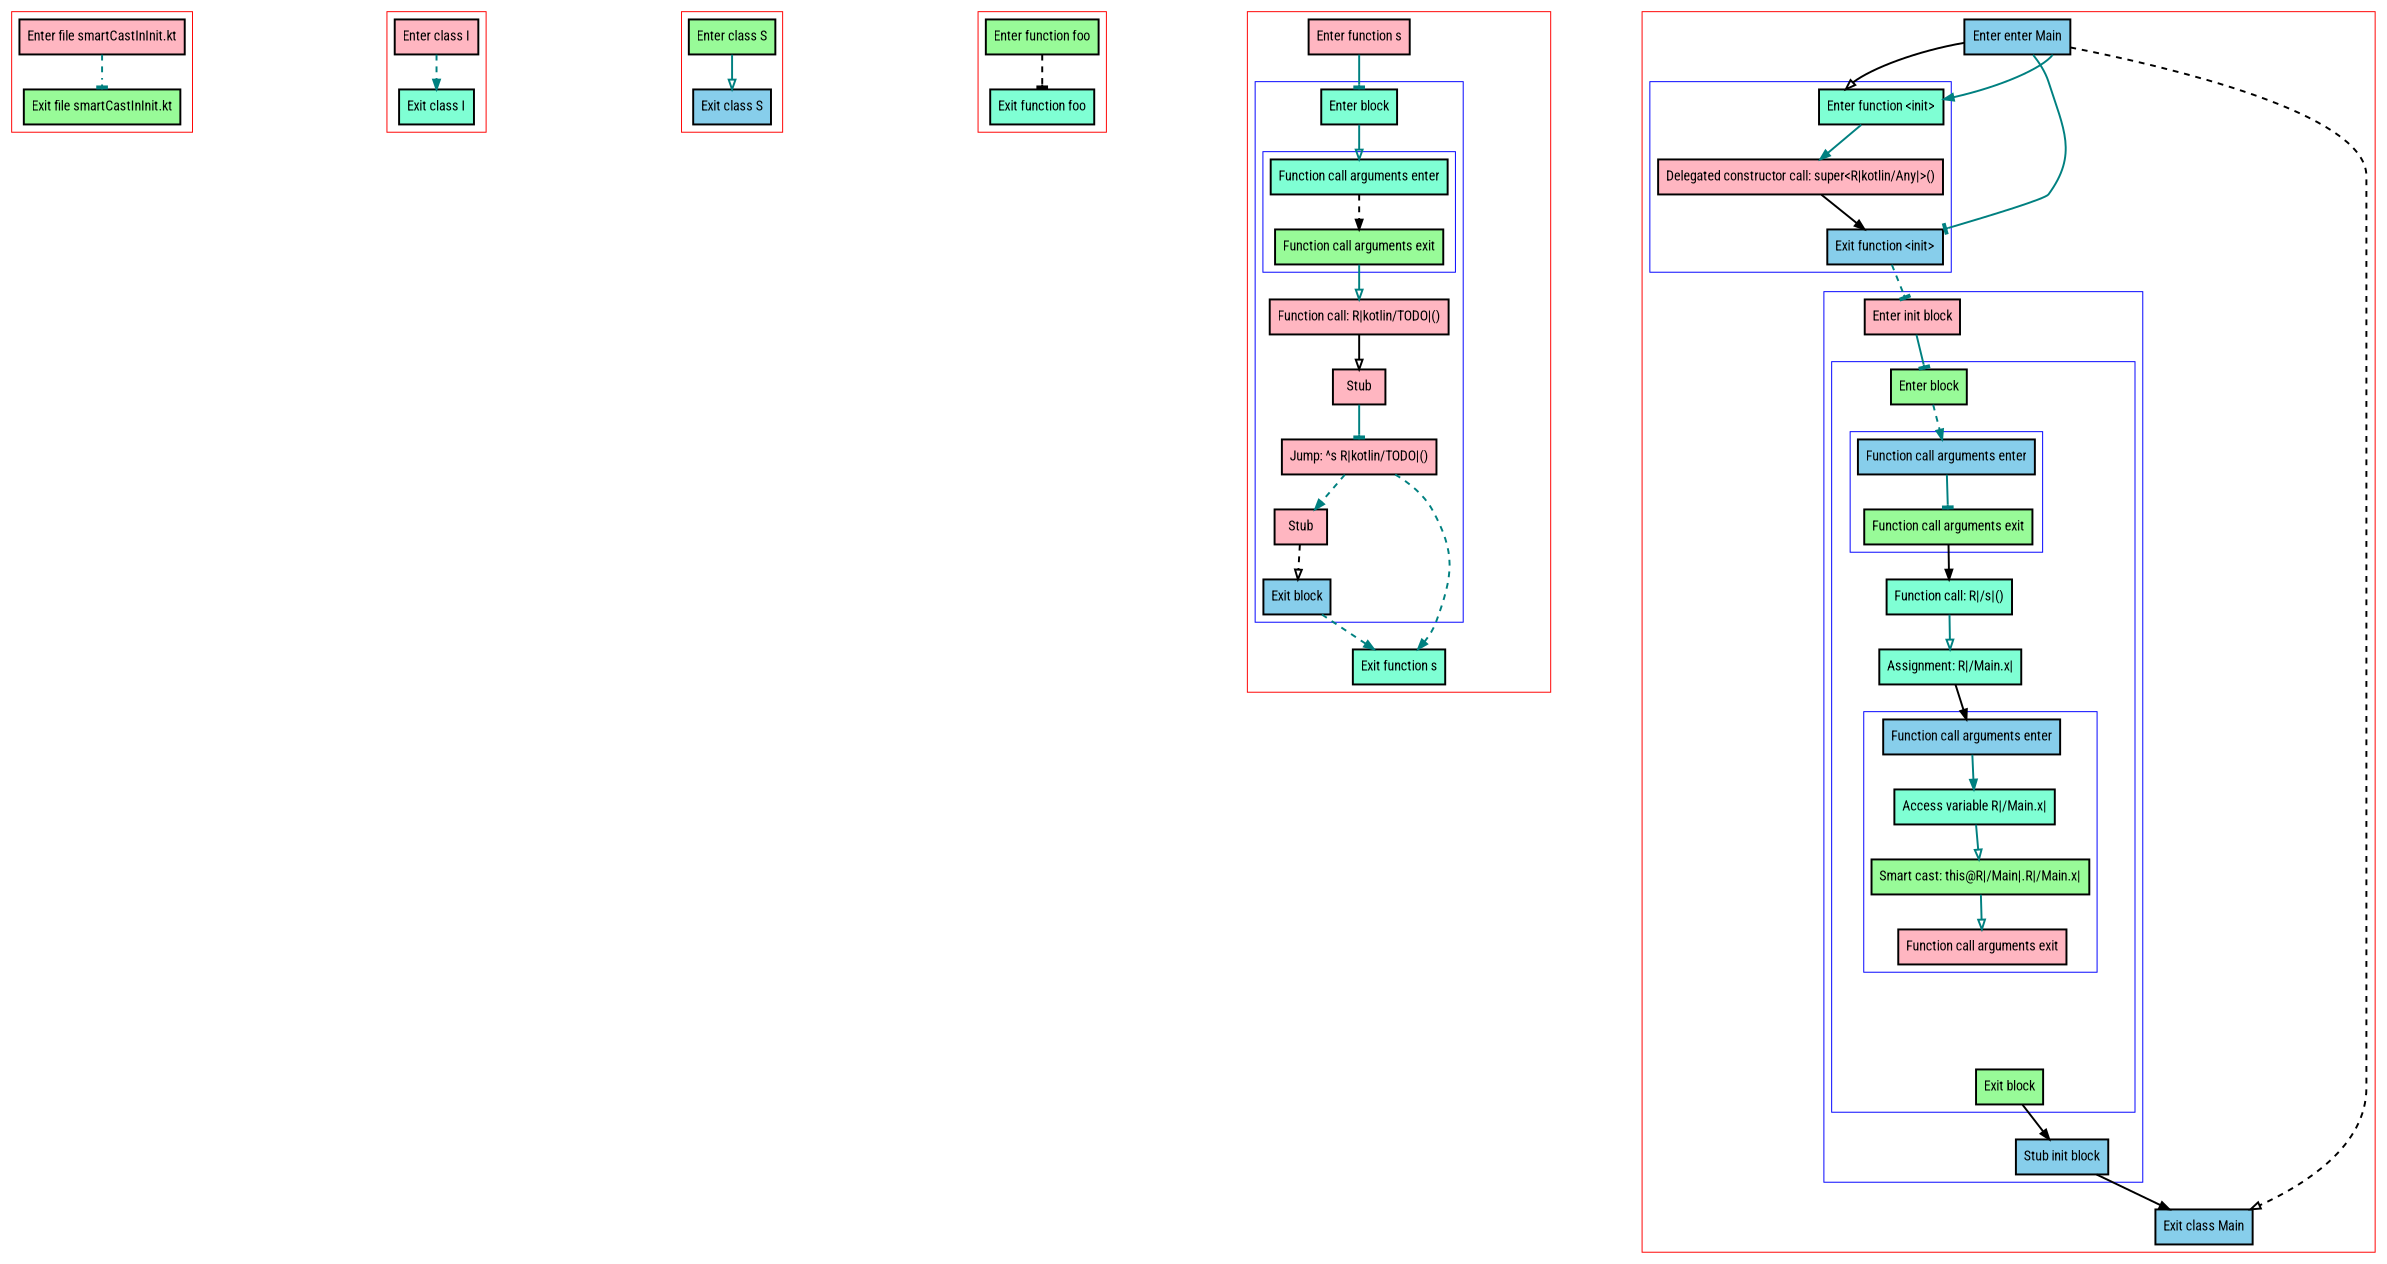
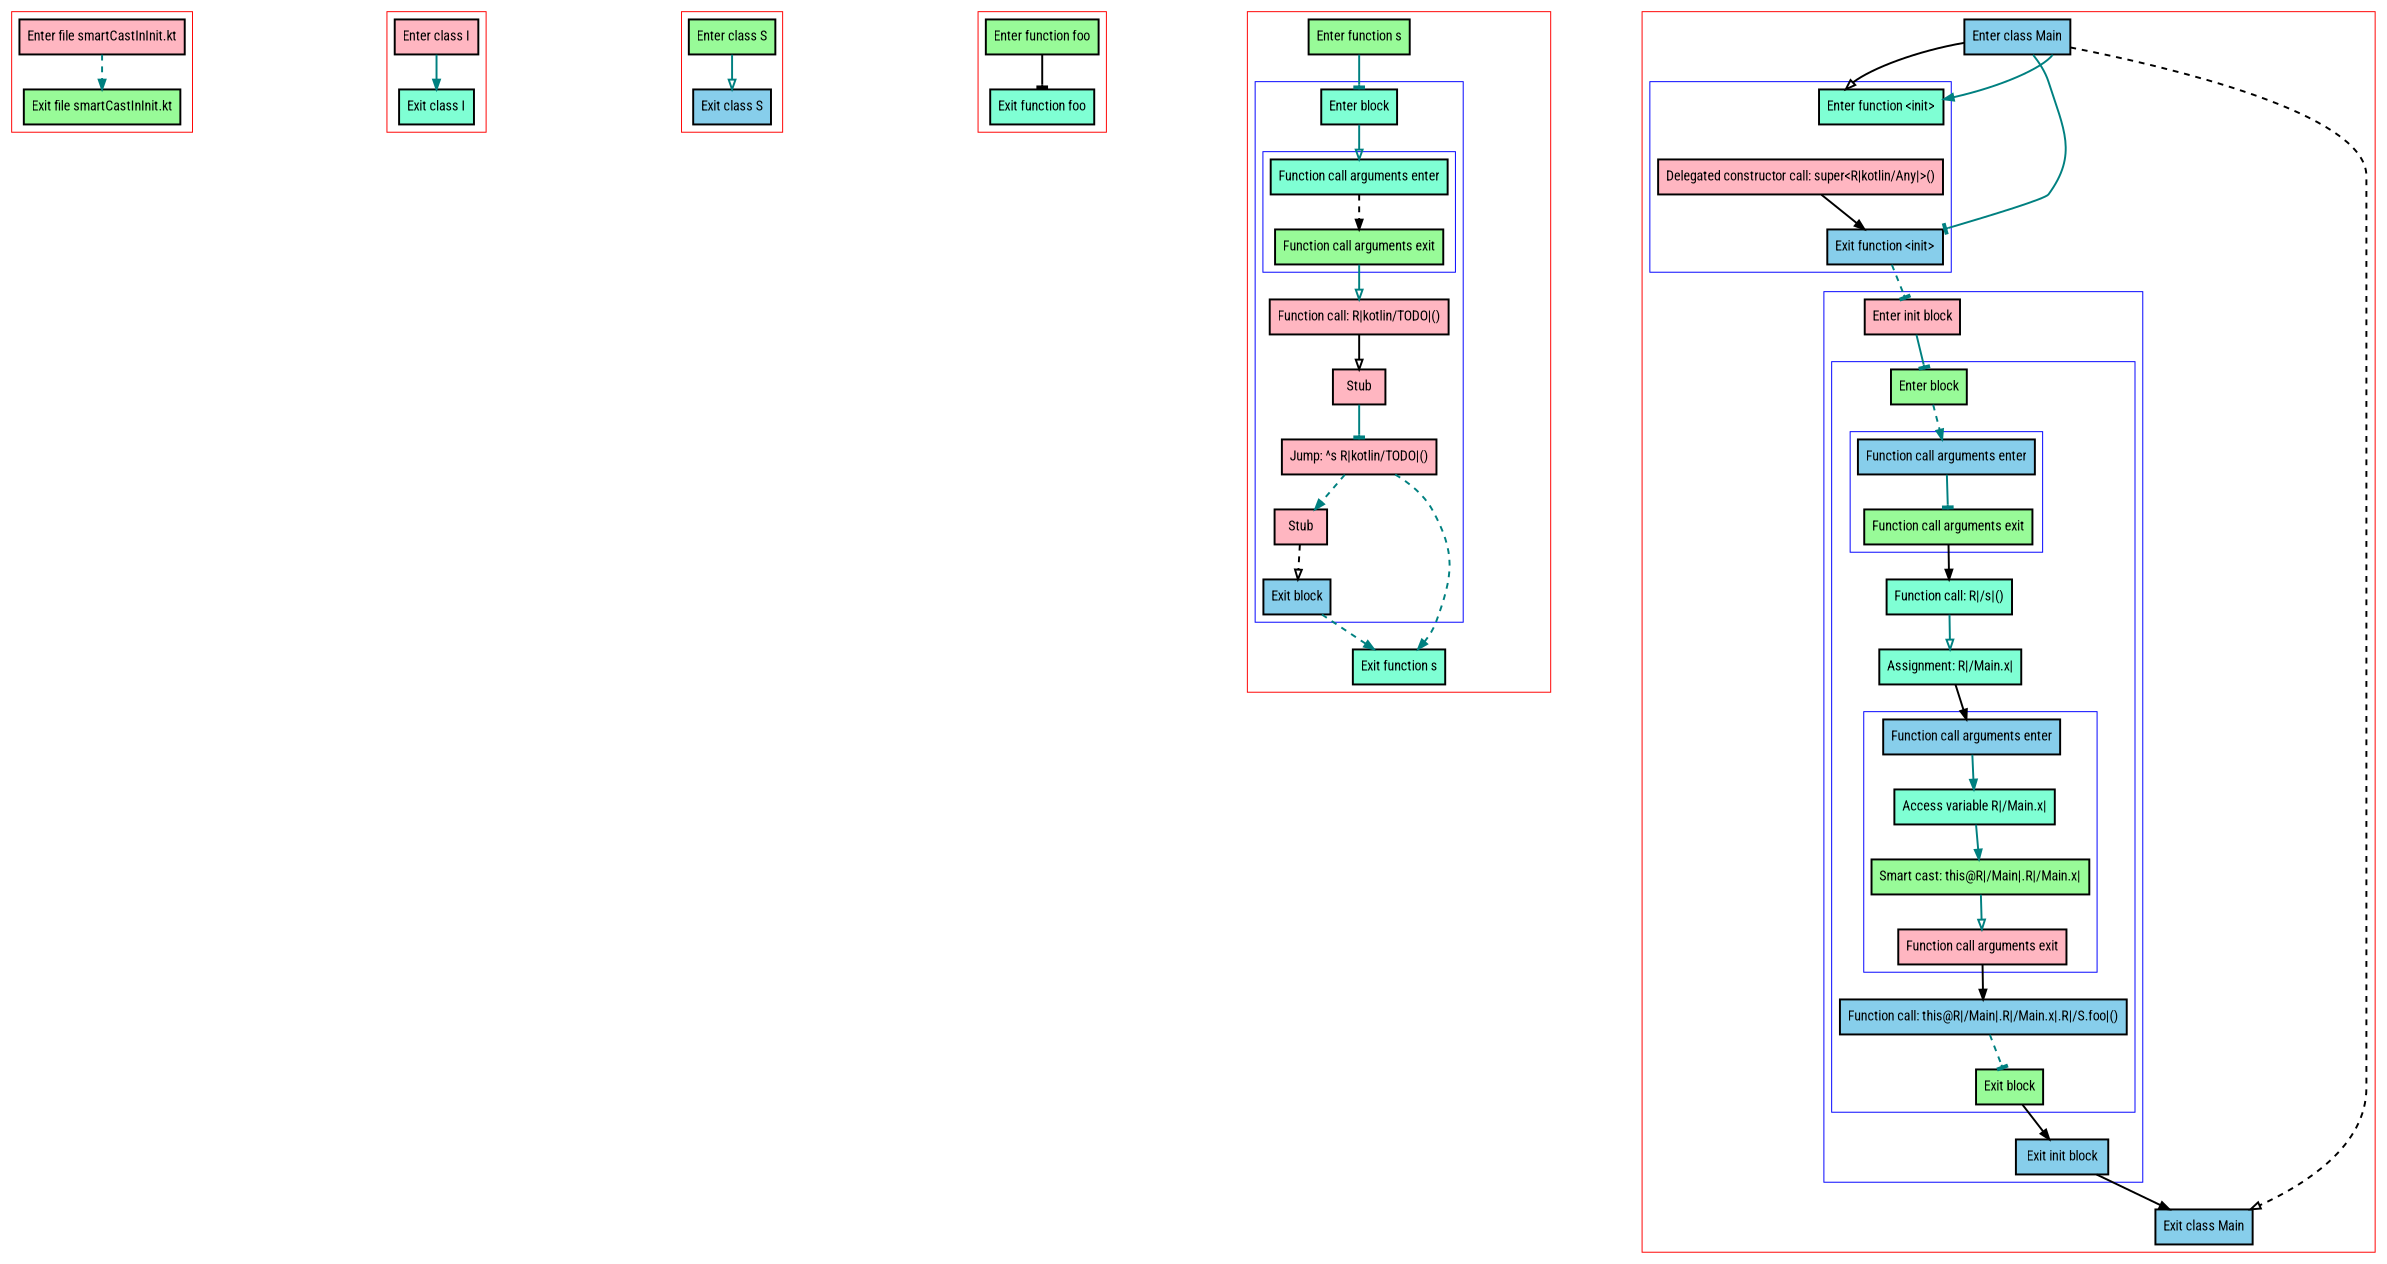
node "Enter function s": fillcolor lightpink -> palegreen
node "Enter enter Main": label "Enter enter Main" -> "Enter class Main"
edge "Enter file smartCastInInit.kt" -> "Exit file smartCastInInit.kt": arrowhead tee -> normal
edge "Enter class I" -> "Exit class I": style dashed -> solid
edge "Enter function foo" -> "Exit function foo": style dashed -> solid
edge "Enter function <init>" -> "Delegated constructor call: super<R|kotlin/Any|>()": removed
edge "Access variable R|/Main.x|" -> "Smart cast: this@R|/Main|.R|/Main.x|": arrowhead onormal -> normal
node "Function call: this@R|/Main|.R|/Main.x|.R|/S.foo|()": added
node "Stub init block": label "Stub init block" -> "Exit init block"
